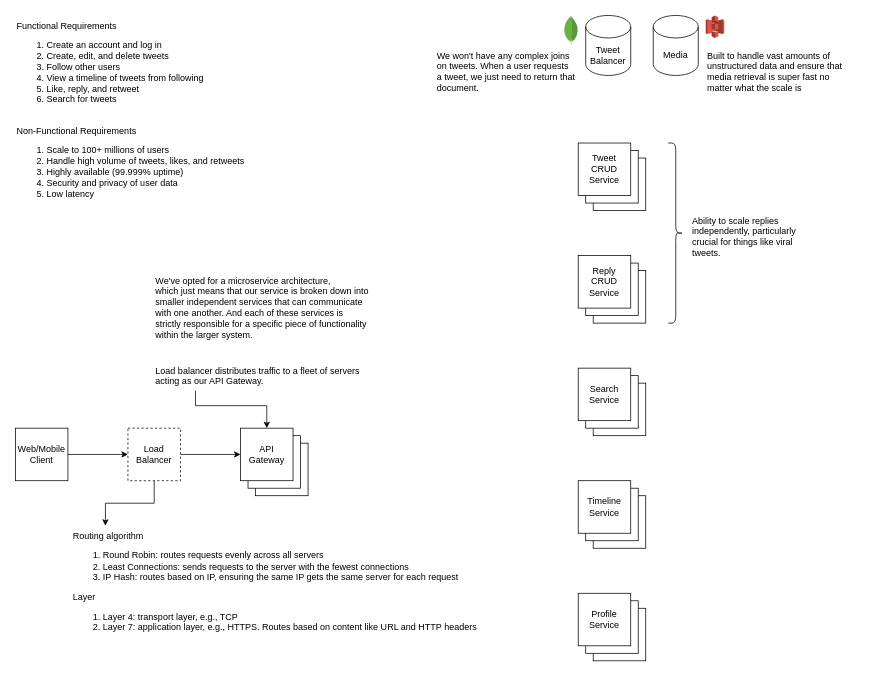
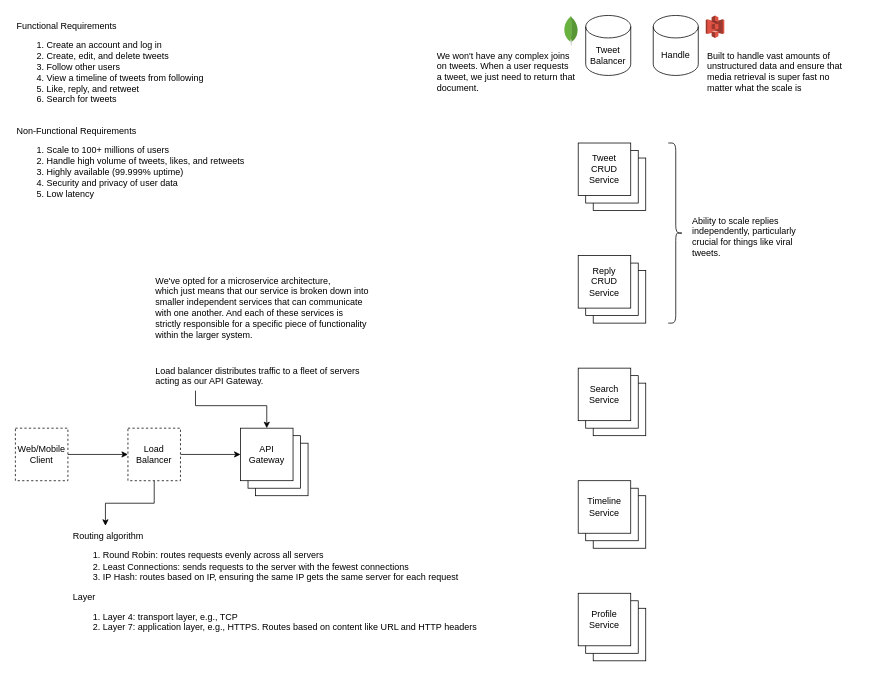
node "Media": label "Media" -> "Handle"
node "Web/Mobile Client": style solid -> dashed
